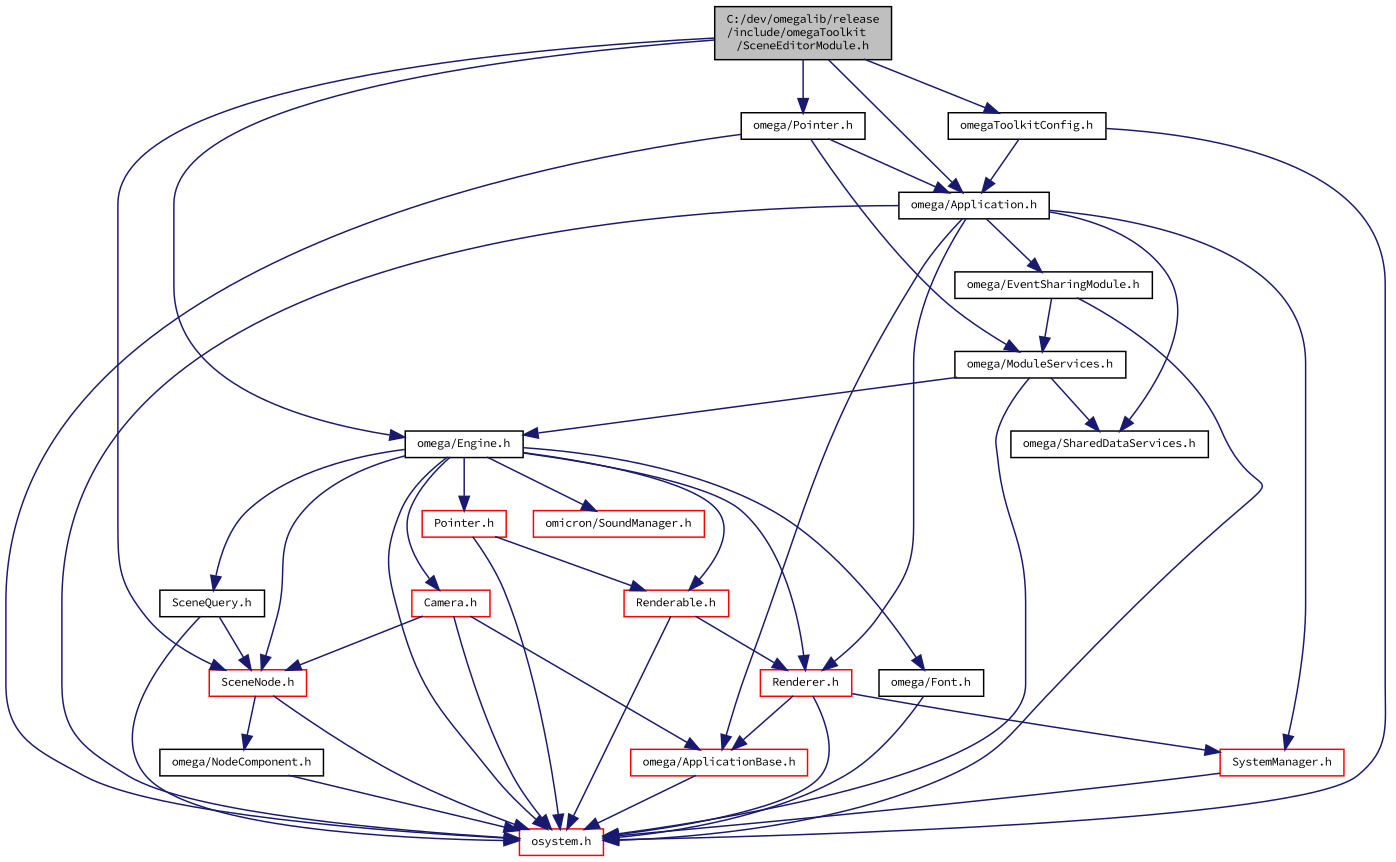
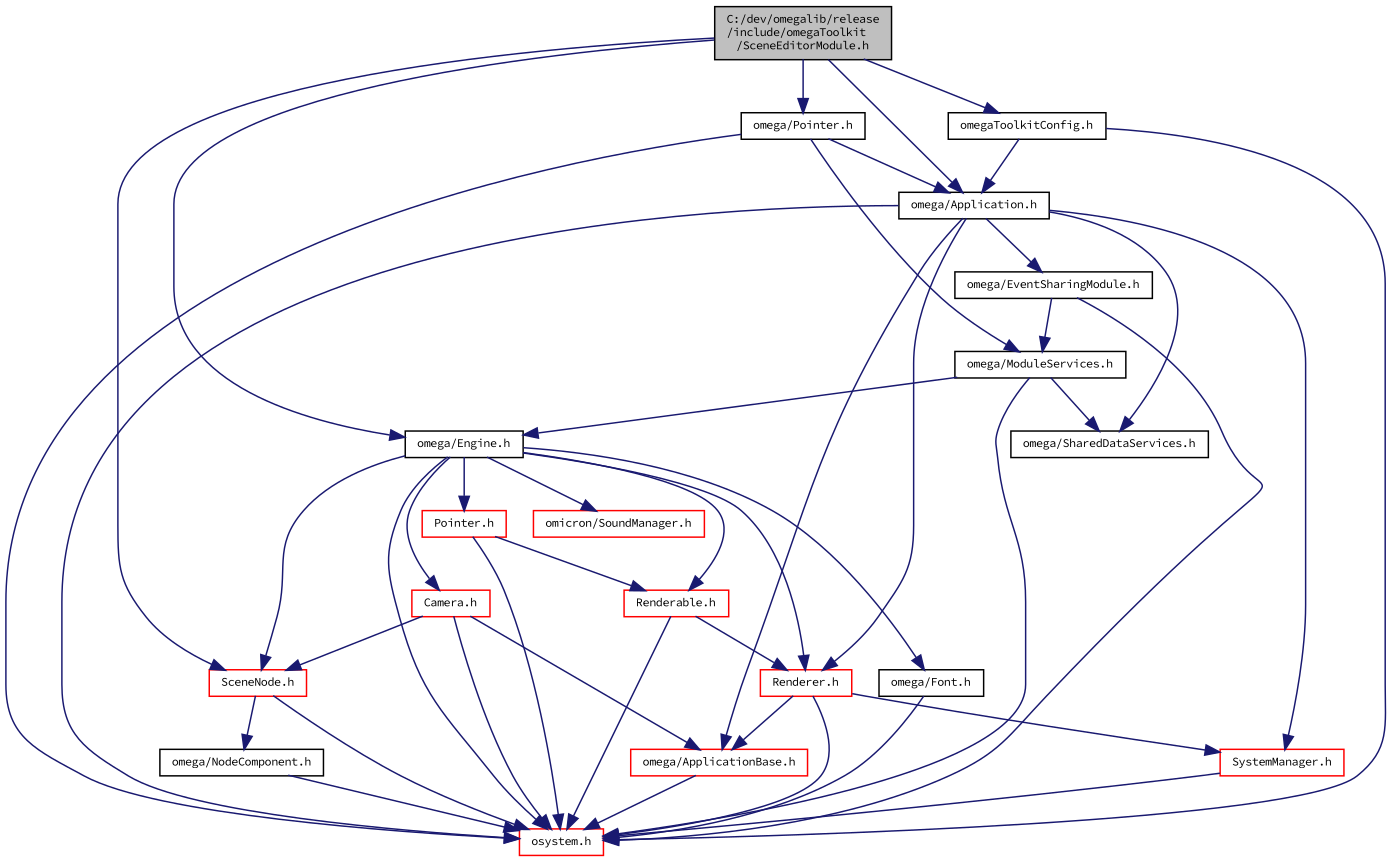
node "SceneQuery.h": removed
